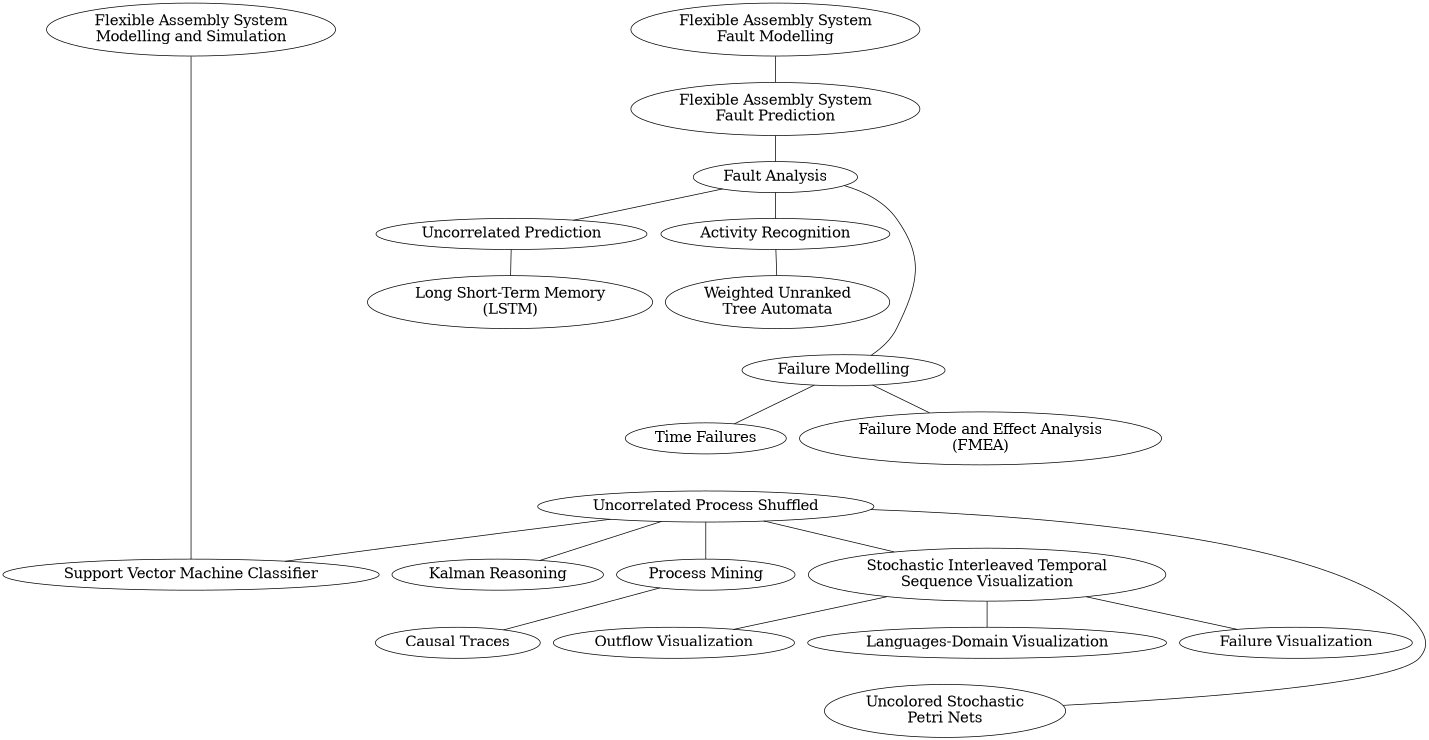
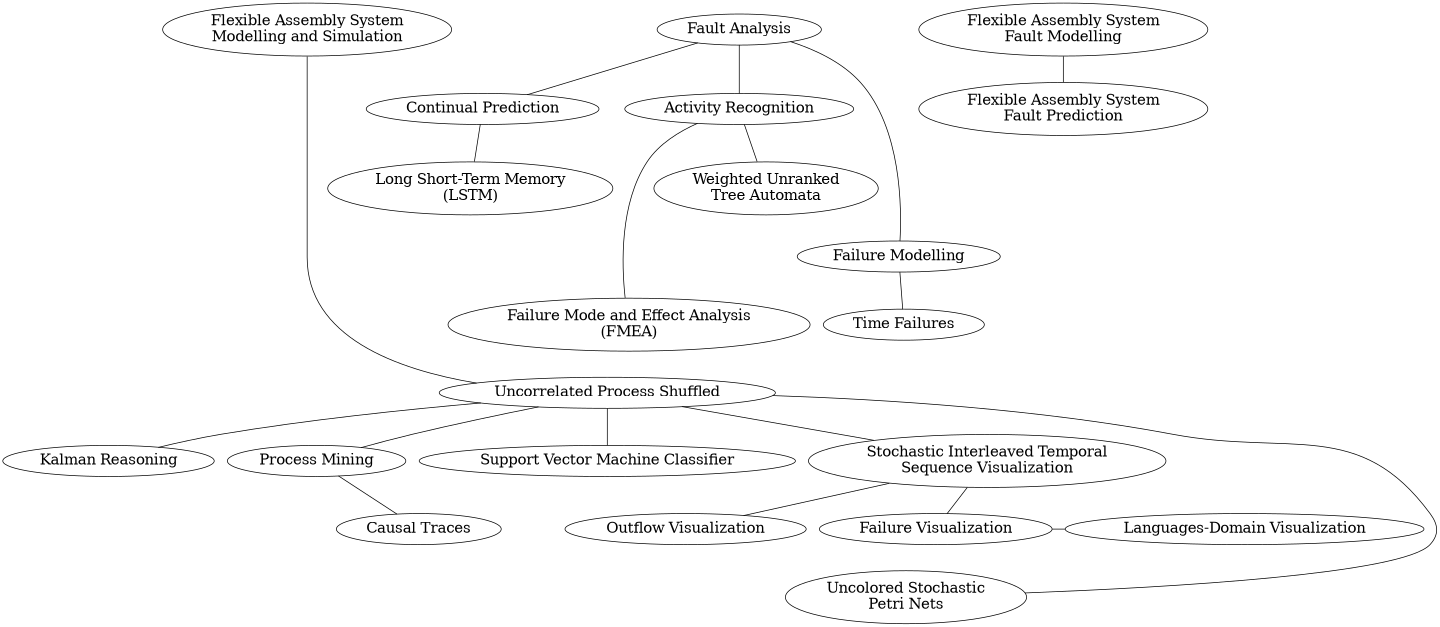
edge "Flexible Assembly System Fault Prediction" -- "Fault Analysis": removed
node "Uncorrelated Prediction": label "Uncorrelated Prediction" -> "Continual Prediction"
edge "Flexible Assembly System Modelling and Simulation" -- "Support Vector Machine Classifier": now "Flexible Assembly System Modelling and Simulation" -- "Uncorrelated Process Shuffled"
edge "Failure Modelling" -- "Failure Mode and Effect Analysis (FMEA)": now "Activity Recognition" -- "Failure Mode and Effect Analysis (FMEA)"
edge "Stochastic Interleaved Temporal Sequence Visualization" -- "Languages-Domain Visualization": now "Failure Visualization" -- "Languages-Domain Visualization"
